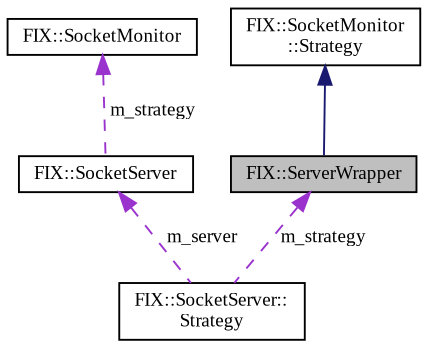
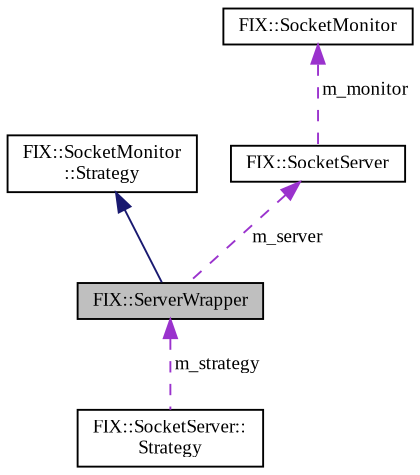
edge "FIX::SocketServer" -> "FIX::SocketMonitor": label " m_strategy" -> " m_monitor"
edge "FIX::SocketServer:: Strategy" -> "FIX::SocketServer": now "FIX::ServerWrapper" -> "FIX::SocketServer"
